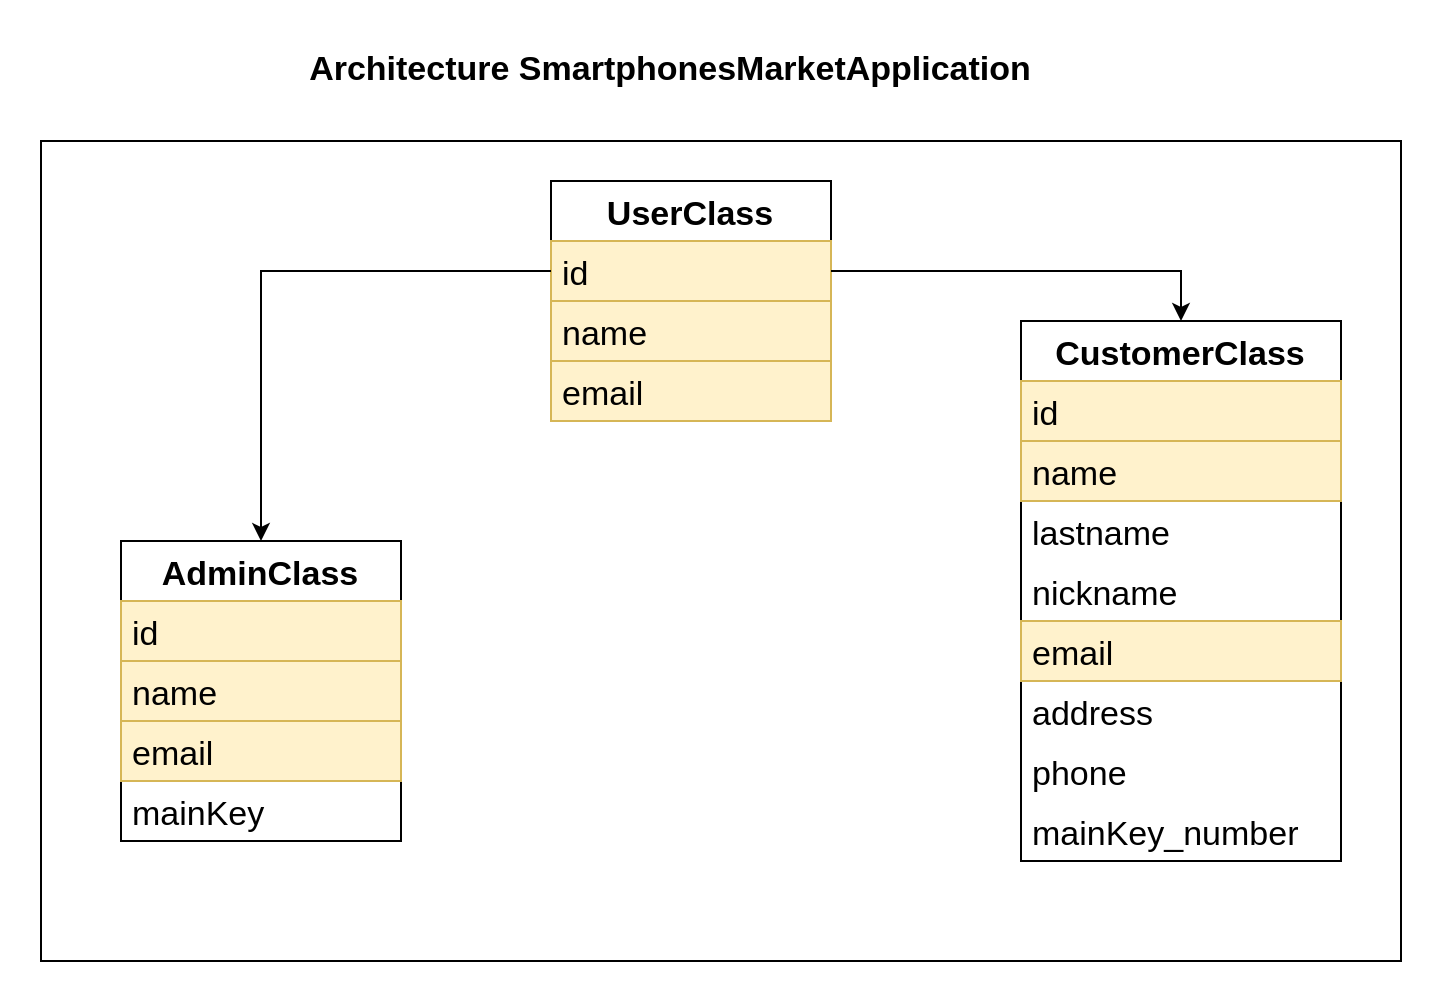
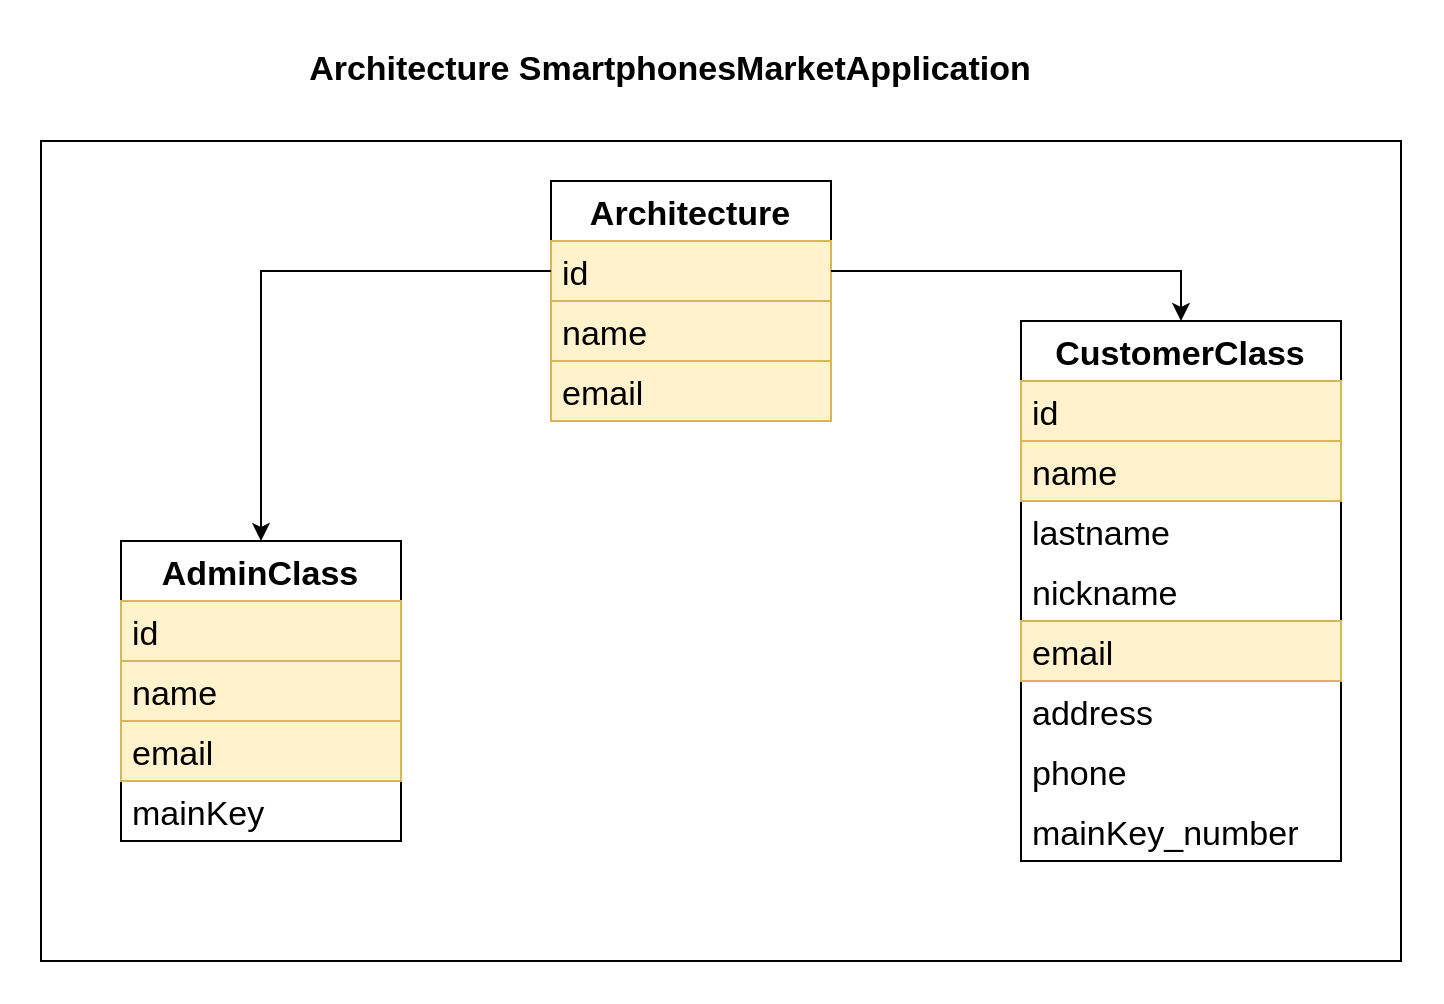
node "UserClass": label "UserClass" -> "Architecture"
